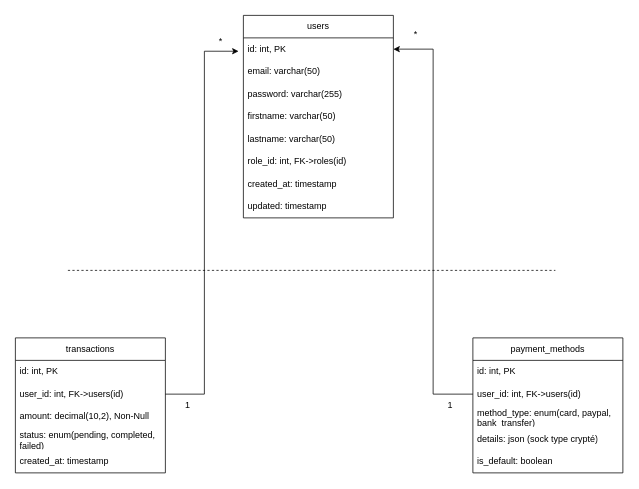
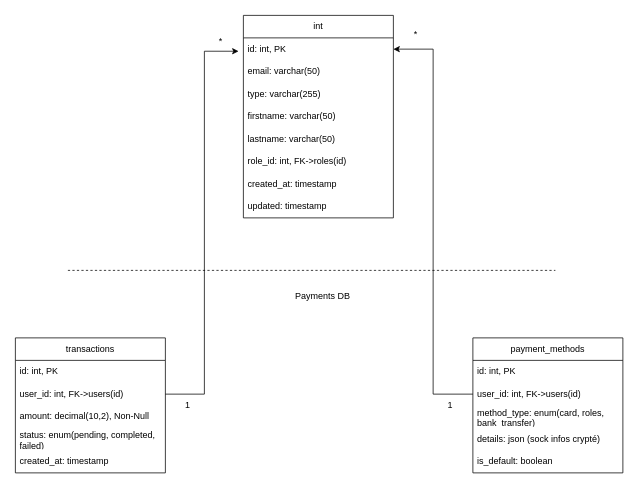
node "users": label "users" -> "int"
node "password: varchar(255)": label "password: varchar(255)" -> "type: varchar(255)"
node "Payments DB": added
node "method_type: enum(card, paypal, bank_transfer)": label "method_type: enum(card, paypal, bank_transfer)" -> "method_type: enum(card, roles, bank_transfer)"
node "details: json (sock type crypté)": label "details: json (sock type crypté)" -> "details: json (sock infos crypté)"
